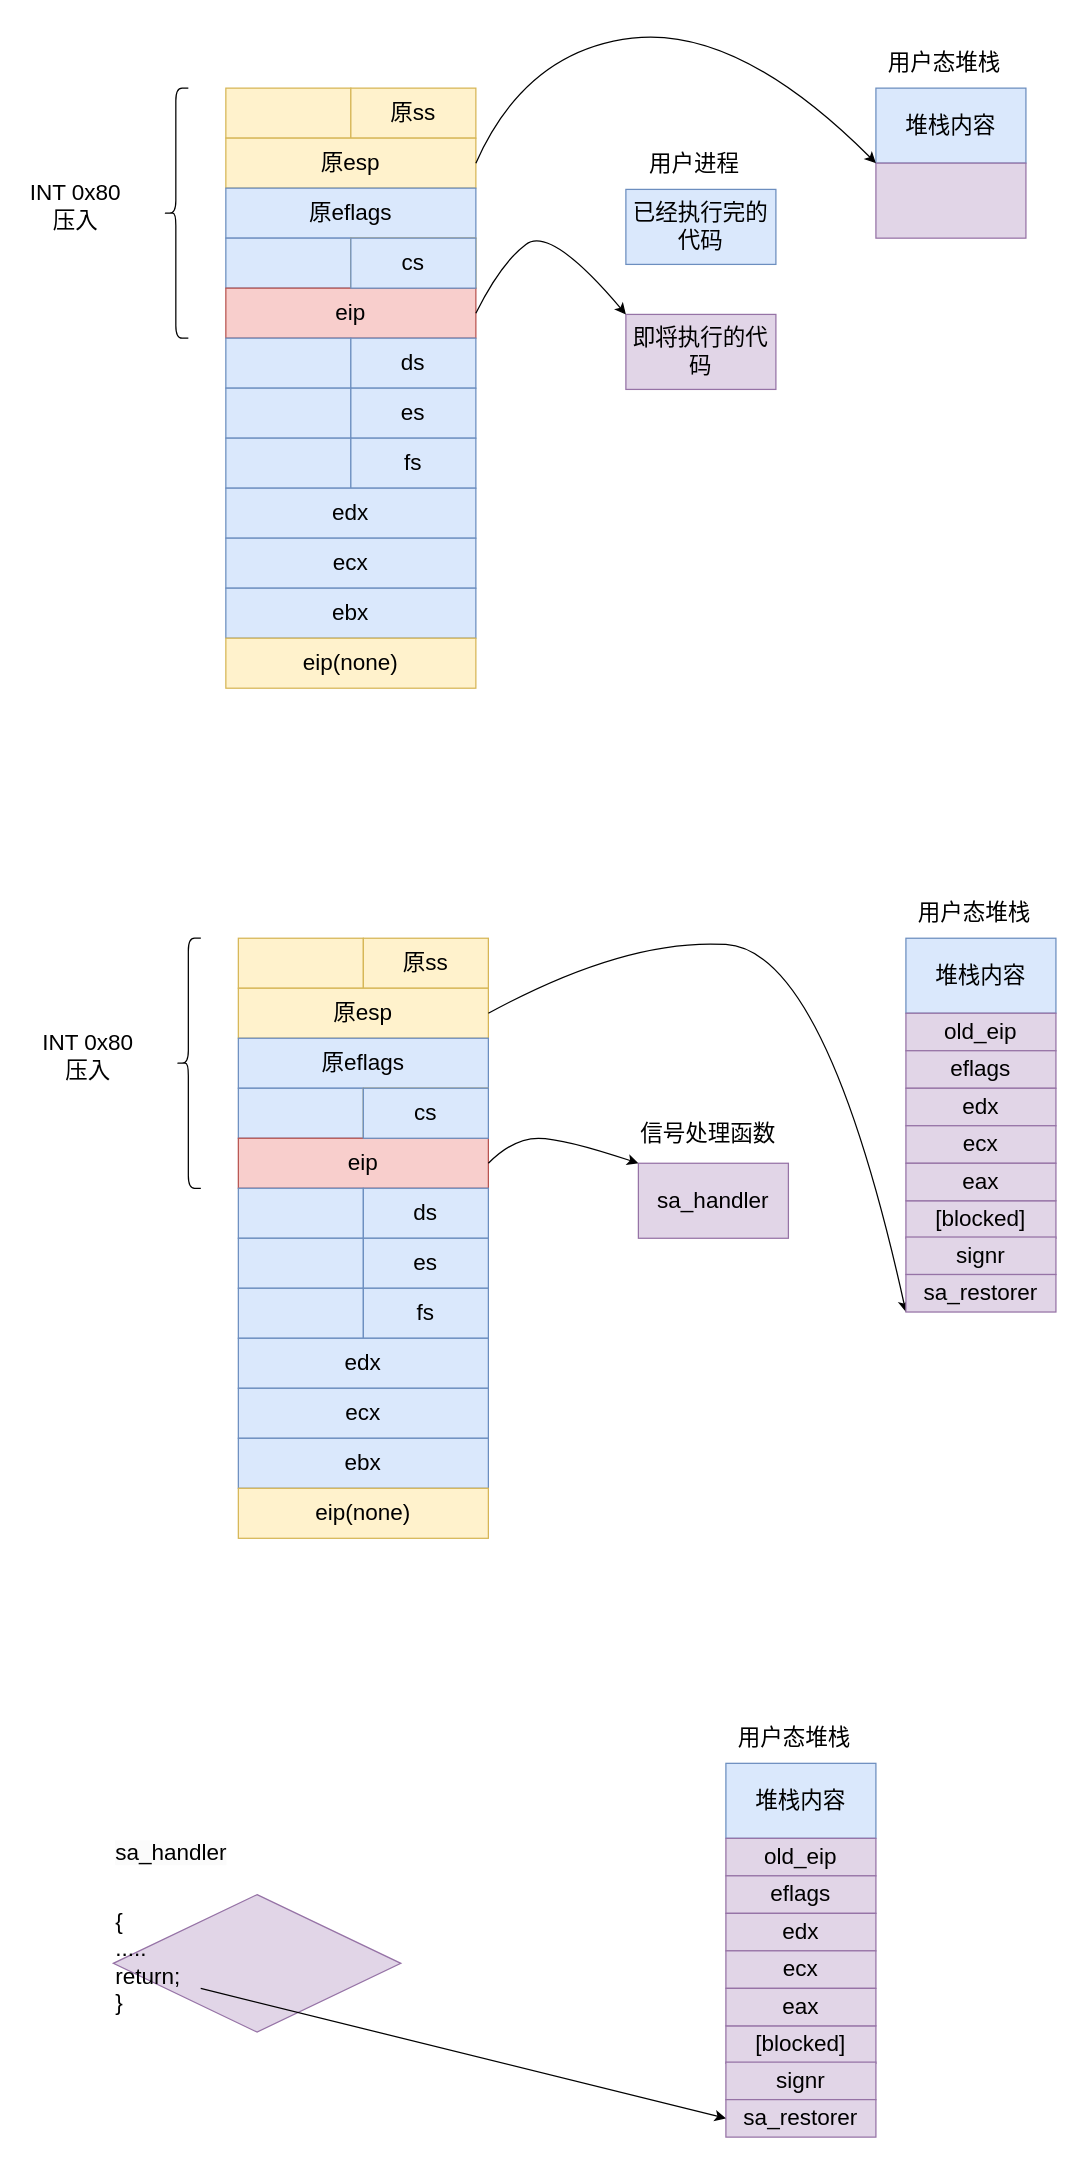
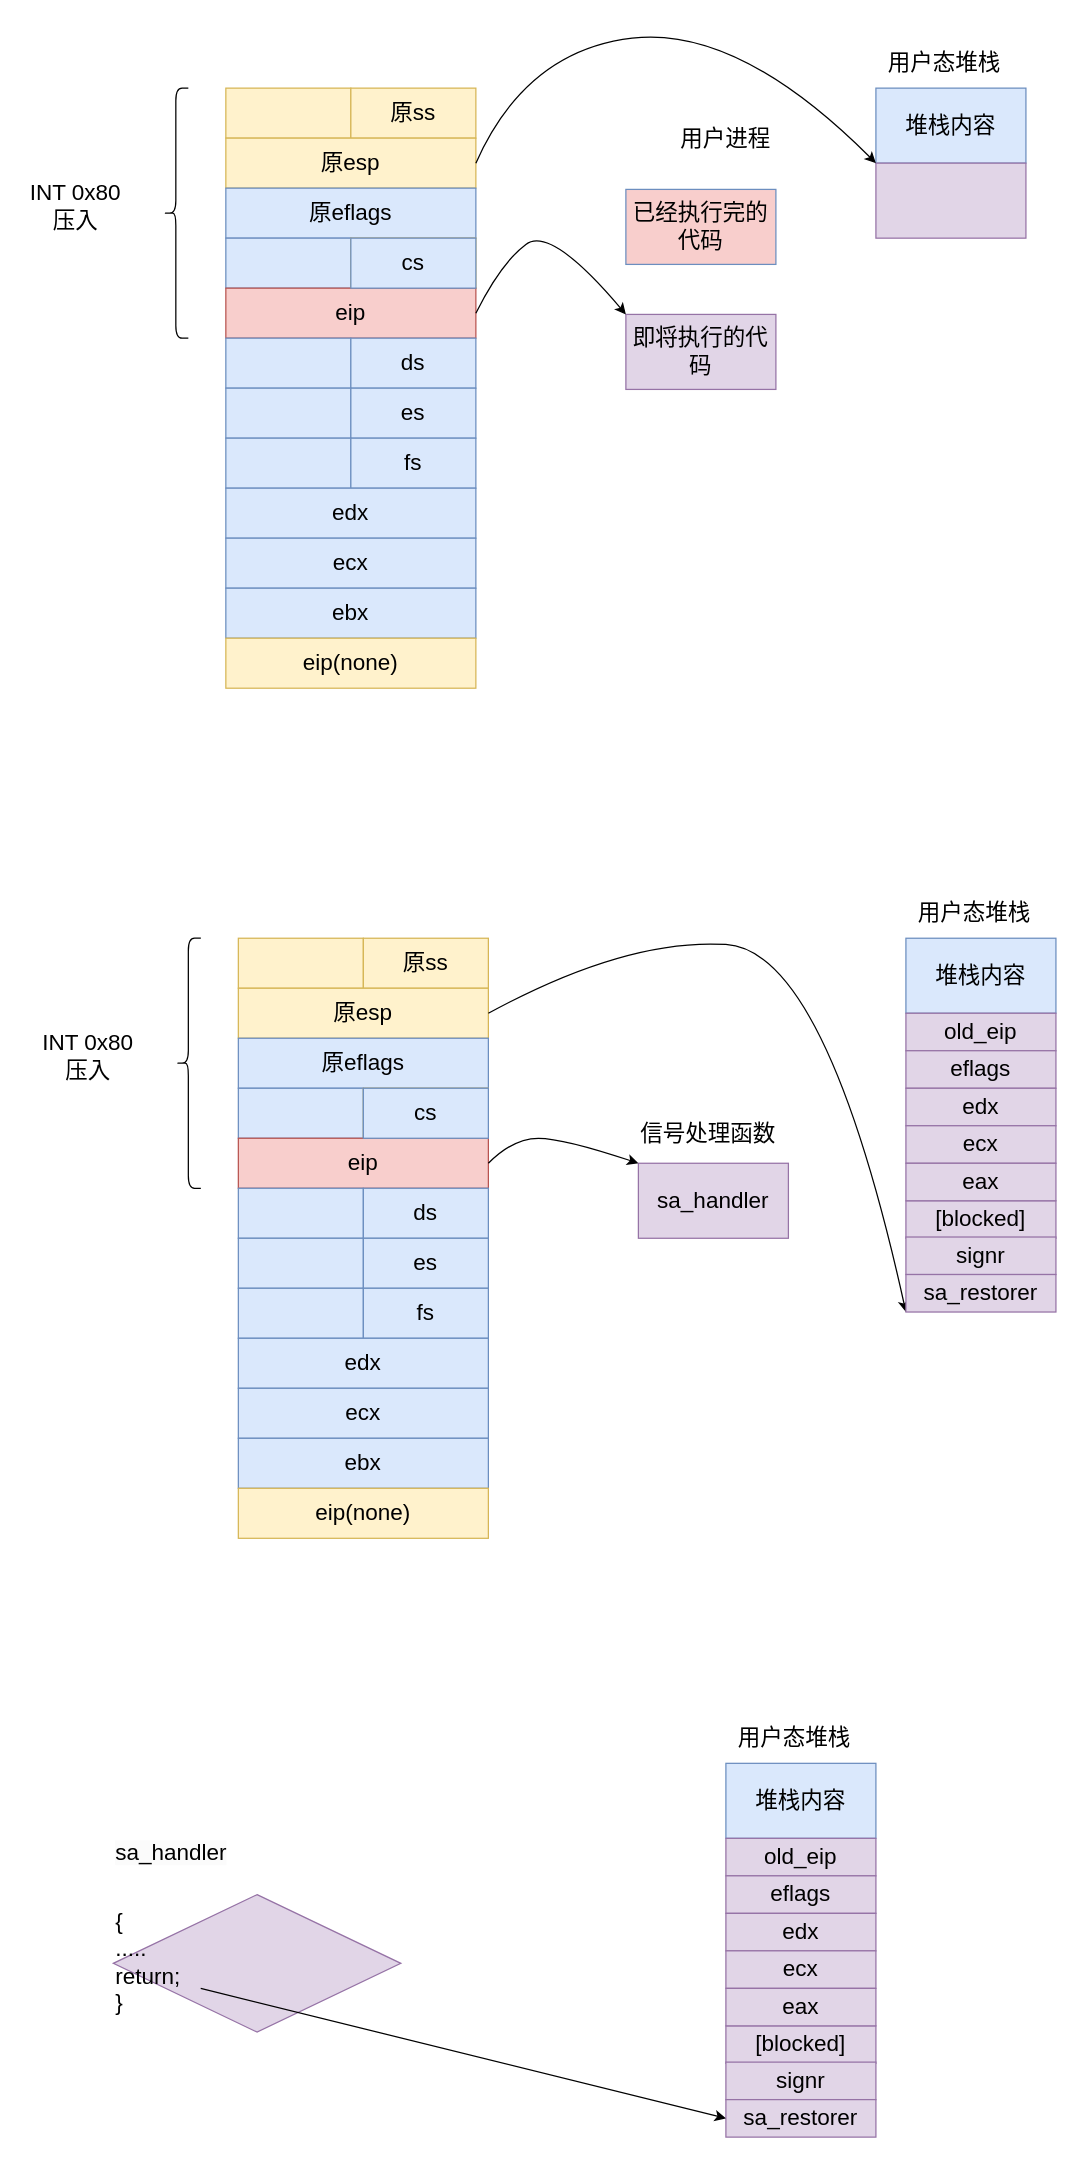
node "用户进程": moved (694, 164) -> (726, 139)
node "已经执行完的代码": fillcolor #dae8fc -> #f8cecc
